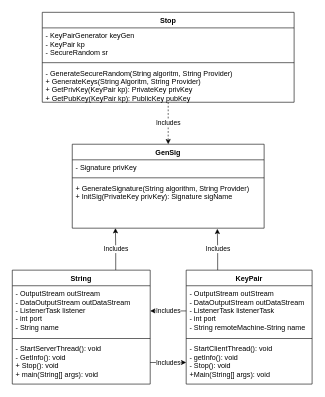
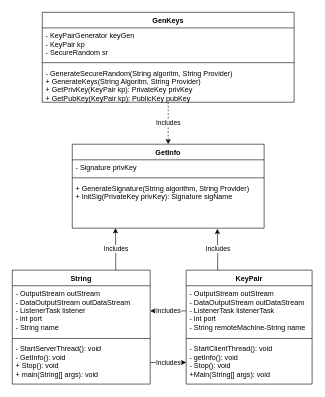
node "Stop": label "Stop" -> "GenKeys"
node "GenSig": label "GenSig" -> "GetInfo"
